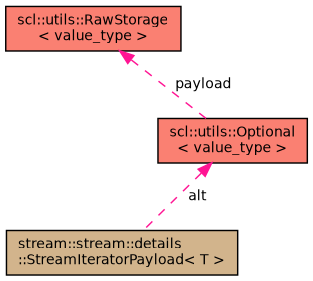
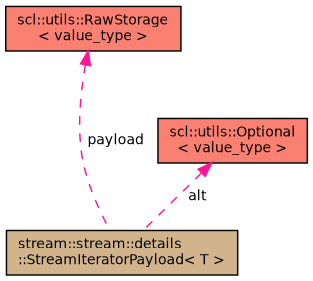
edge "scl::utils::Optional < value_type >" -> "scl::utils::RawStorage < value_type >": now "stream::stream::details ::StreamIteratorPayload< T >" -> "scl::utils::RawStorage < value_type >"
